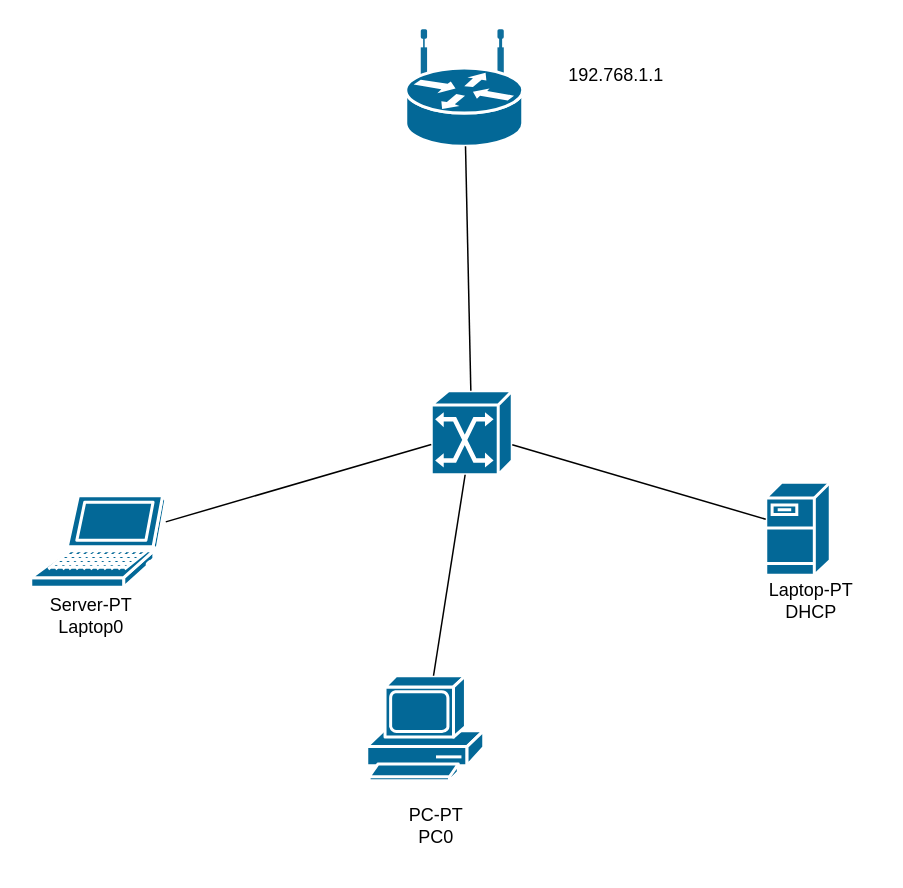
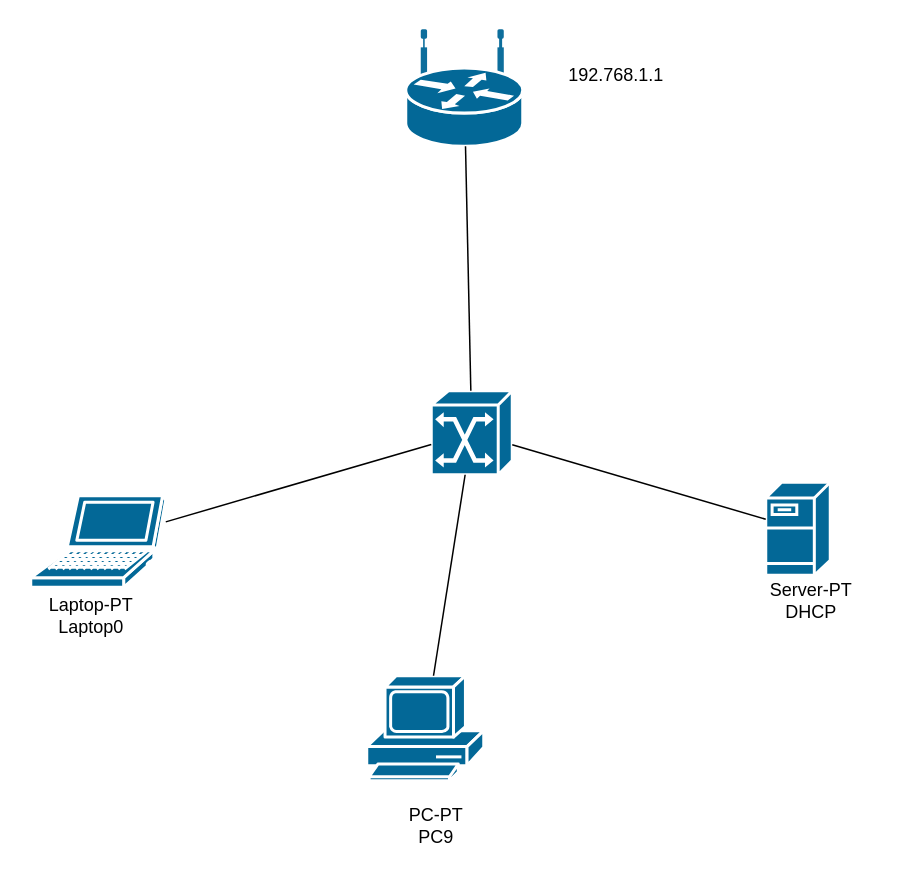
node "Laptop-PT DHCP": label "Laptop-PT DHCP" -> "Server-PT DHCP"
node "Server-PT Laptop0": label "Server-PT Laptop0" -> "Laptop-PT Laptop0"
node "PC-PT PC0": label "PC-PT PC0" -> "PC-PT PC9"
